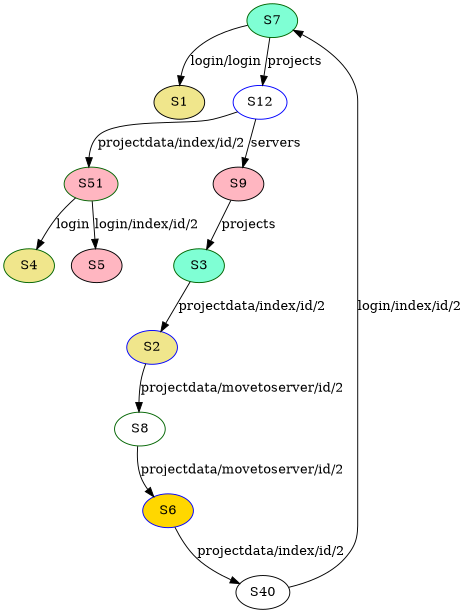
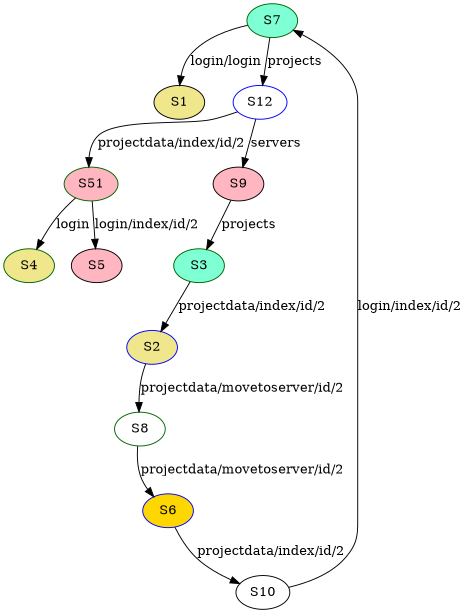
node "S40": label "S40" -> "S10"
